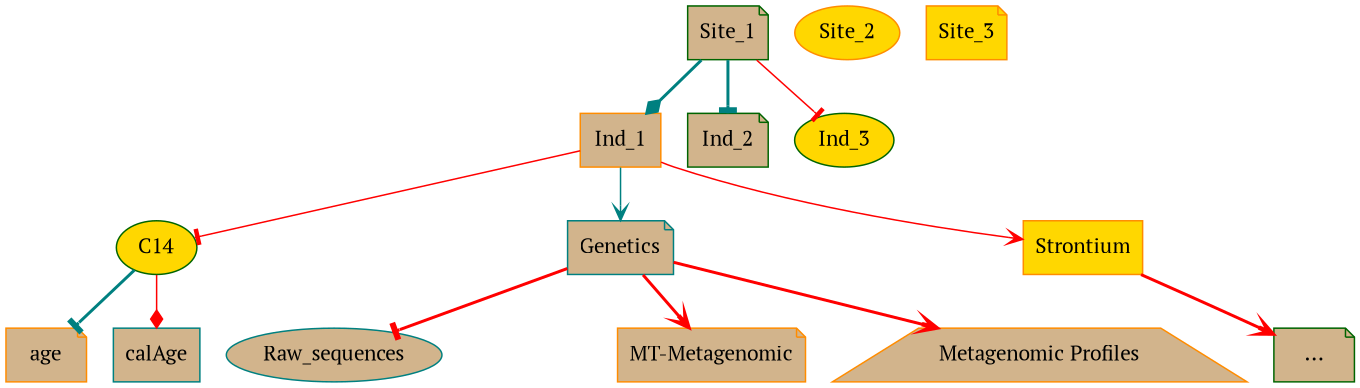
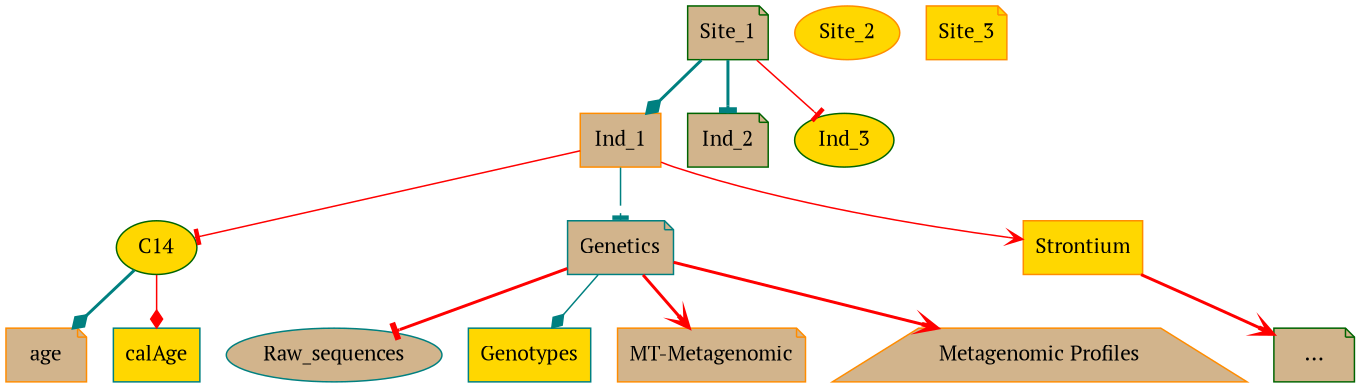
edge "Ind_1" -> "Genetics": arrowhead vee -> tee
edge "C14" -> "age": arrowhead tee -> diamond
node "calAge": fillcolor tan -> gold
node "Genotypes": added
